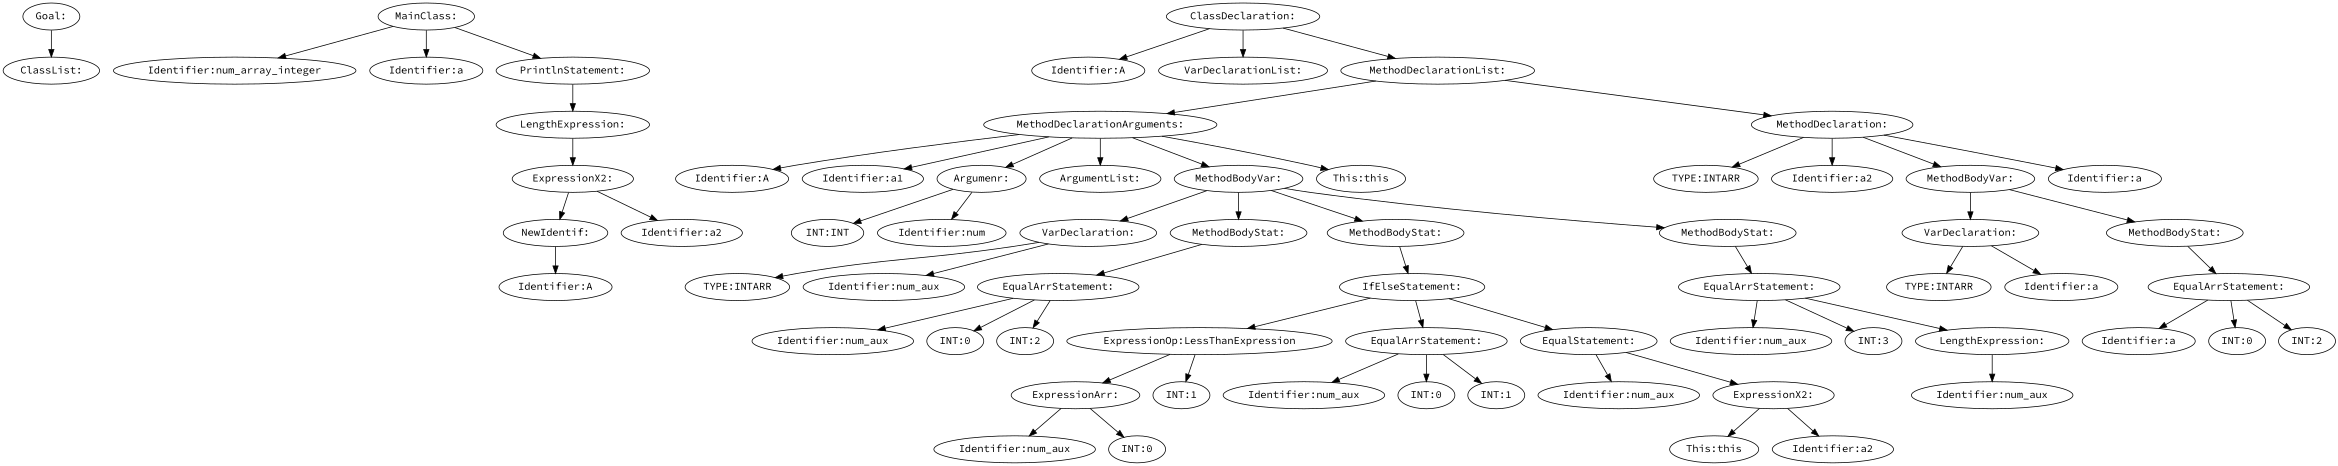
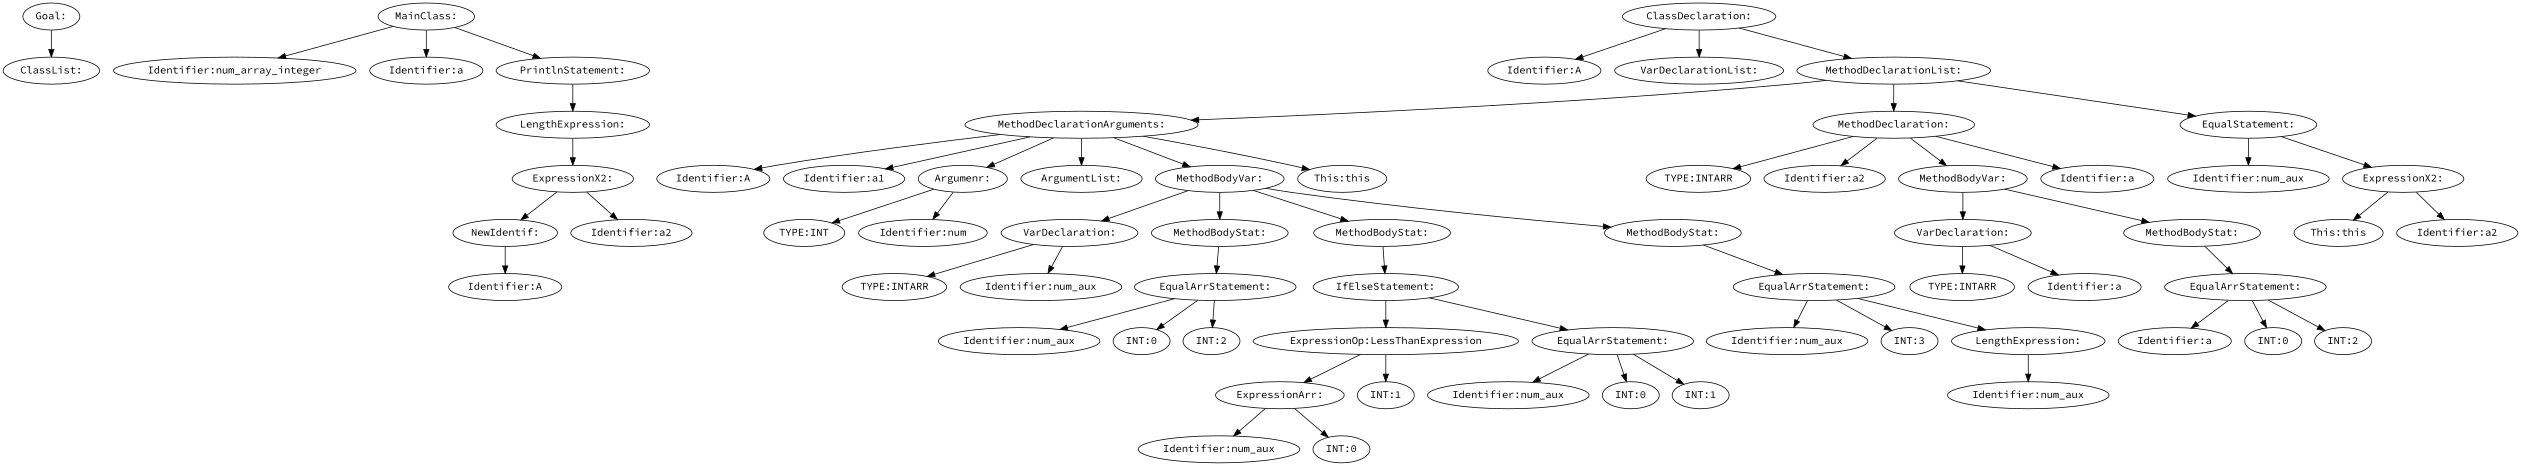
node "INT:INT": label "INT:INT" -> "TYPE:INT"
edge "IfElseStatement:" -> "EqualStatement:": now "MethodDeclarationList:" -> "EqualStatement:"
